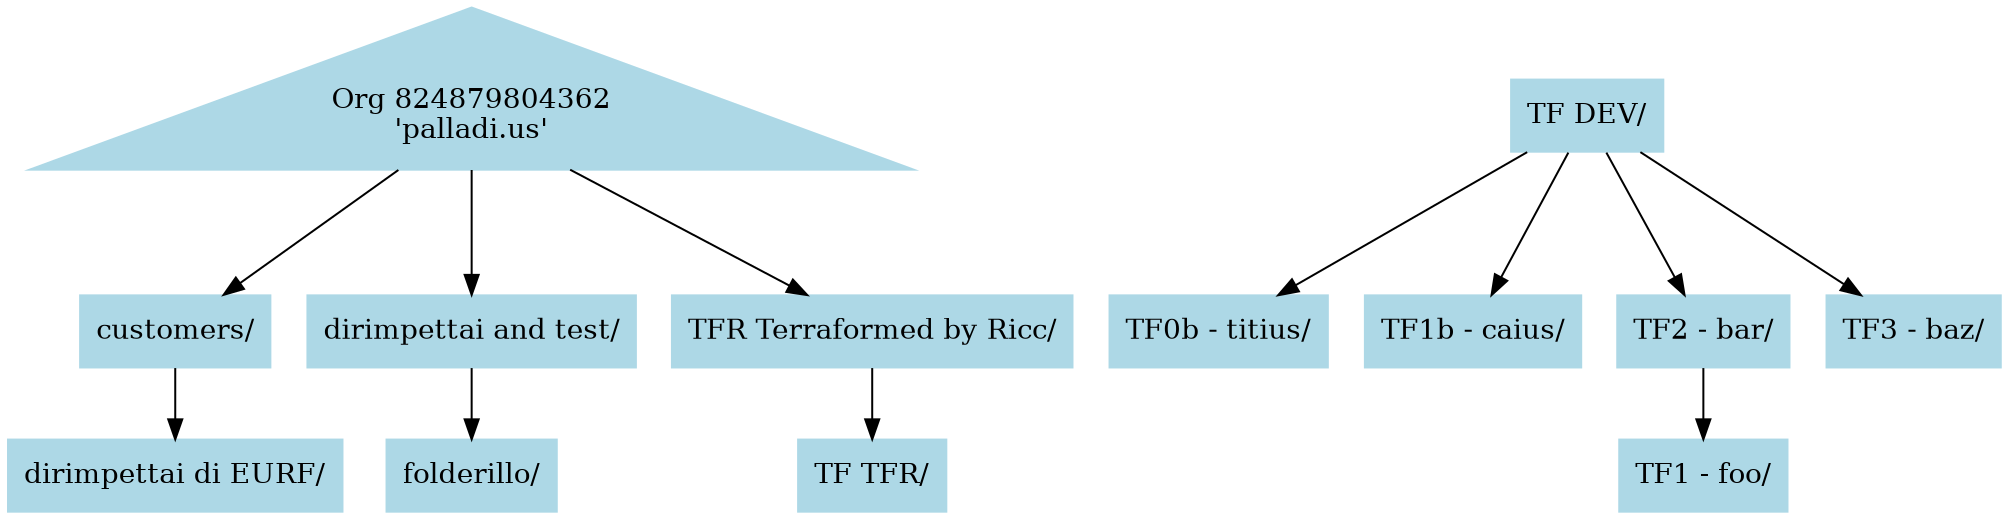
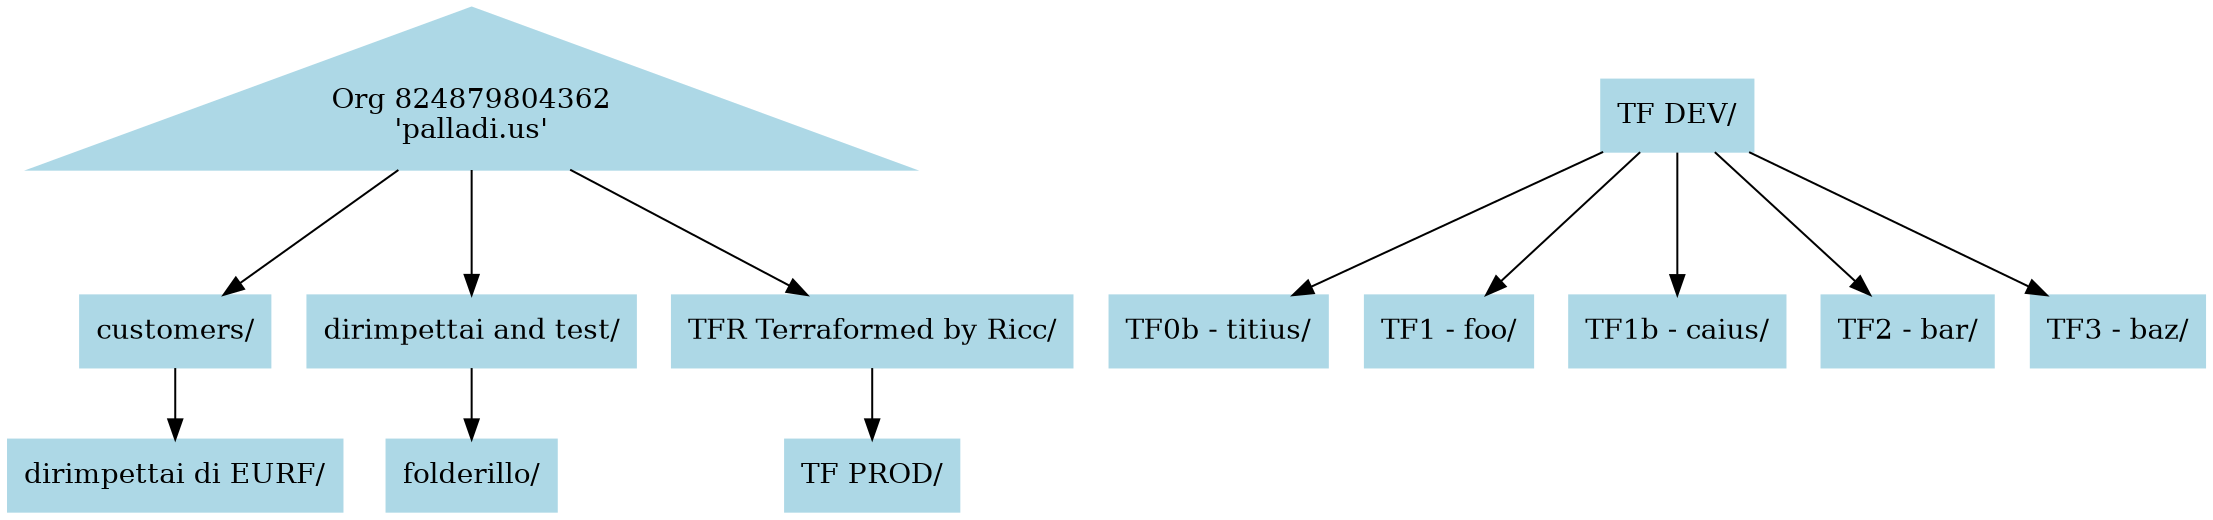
edge "TF2 - bar/" -> "TF1 - foo/": now "TF DEV/" -> "TF1 - foo/"
node "TF TFR/": label "TF TFR/" -> "TF PROD/"
